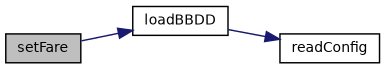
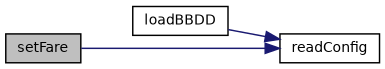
edge "setFare" -> "loadBBDD": now "setFare" -> "readConfig"
